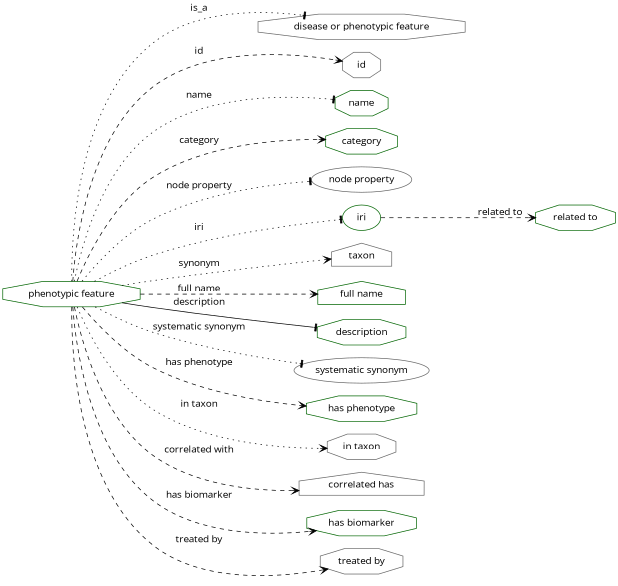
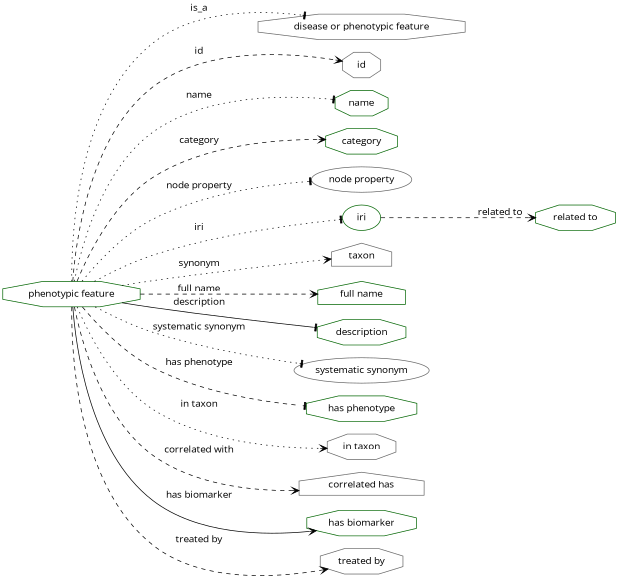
edge "phenotypic feature" -> "has phenotype": arrowhead vee -> tee
edge "phenotypic feature" -> "has biomarker": style dashed -> solid
